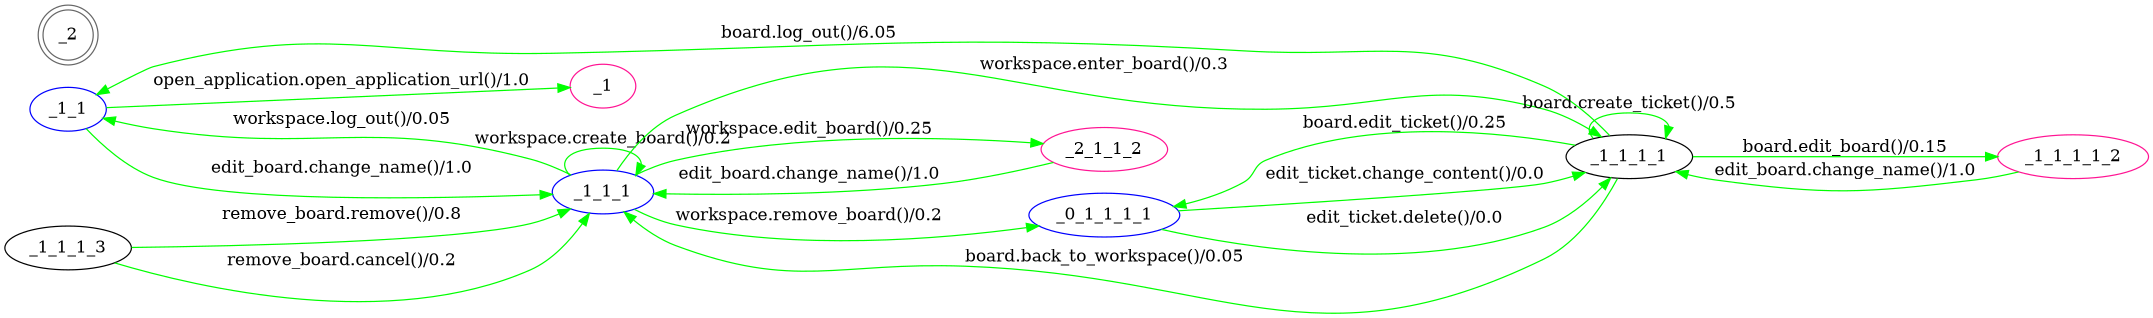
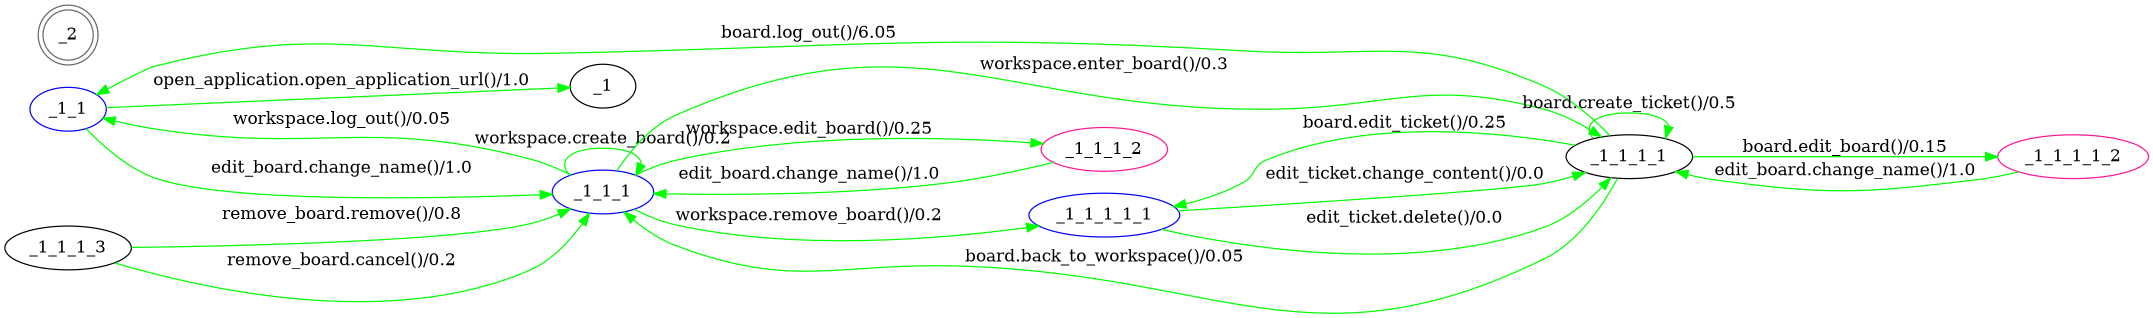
node "_1": color deeppink -> black
node "_2_1_1_2": label "_2_1_1_2" -> "_1_1_1_2"
node "_0_1_1_1_1": label "_0_1_1_1_1" -> "_1_1_1_1_1"
